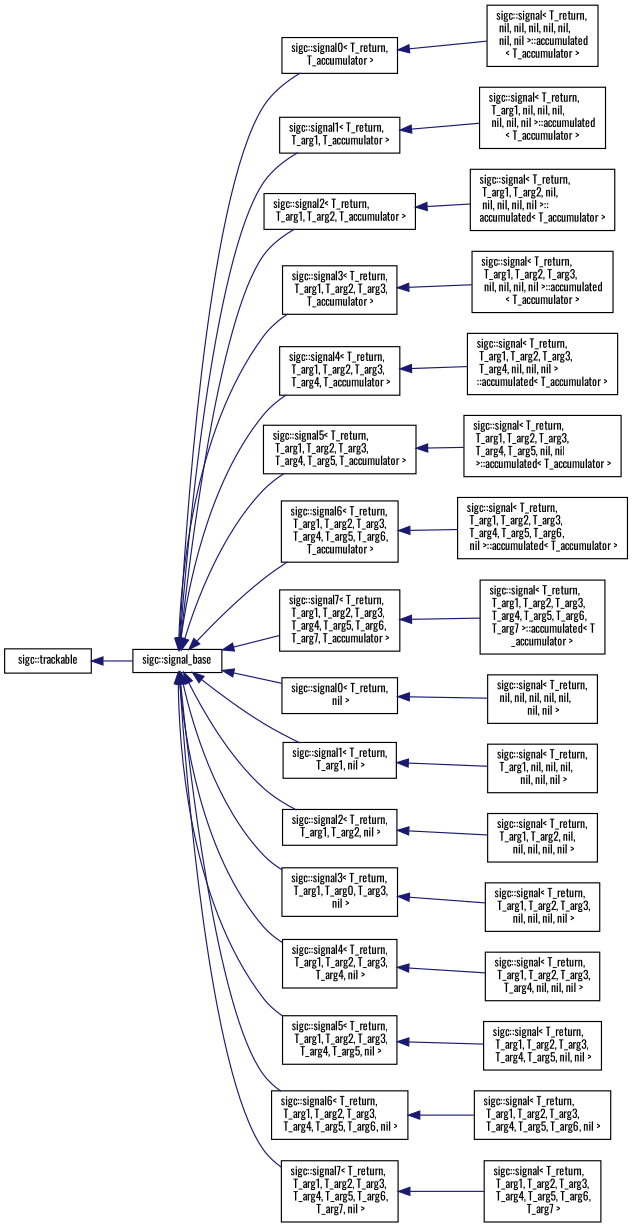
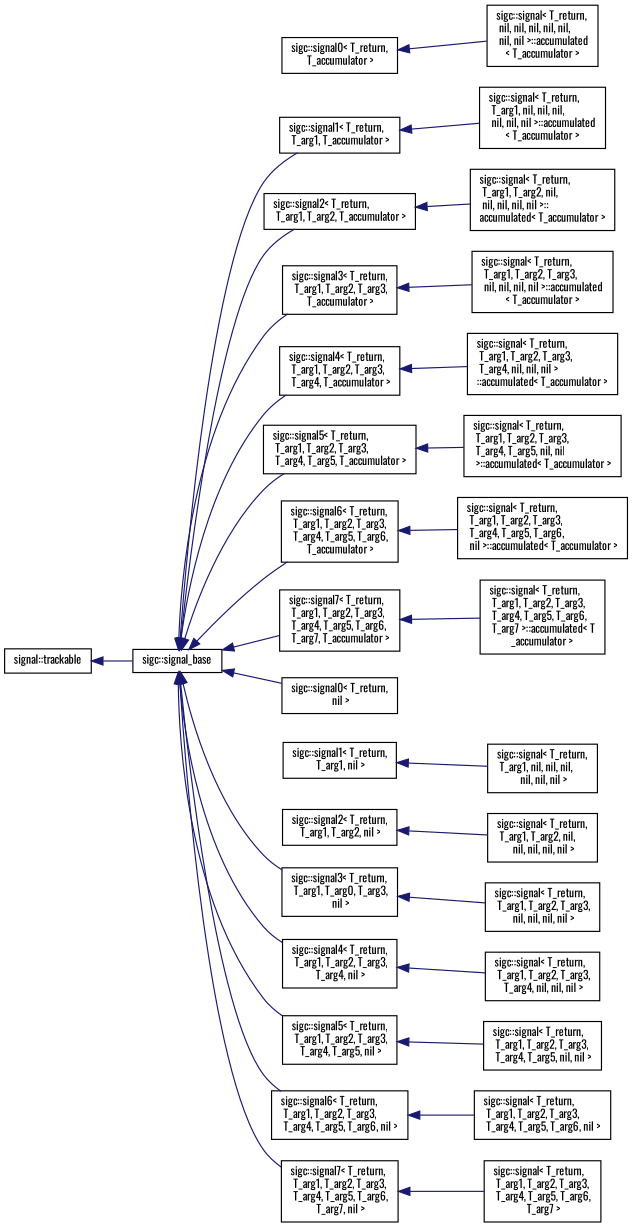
edge "sigc::signal0< T_return, T_accumulator >" -> "sigc::signal_base": removed
node "sigc::trackable": label "sigc::trackable" -> "signal::trackable"
node "sigc::signal< T_return, nil, nil, nil, nil, nil, nil, nil >": removed
edge "sigc::signal1< T_return, T_arg1, nil >" -> "sigc::signal_base": removed
edge "sigc::signal2< T_return, T_arg1, T_arg2, nil >" -> "sigc::signal_base": removed
